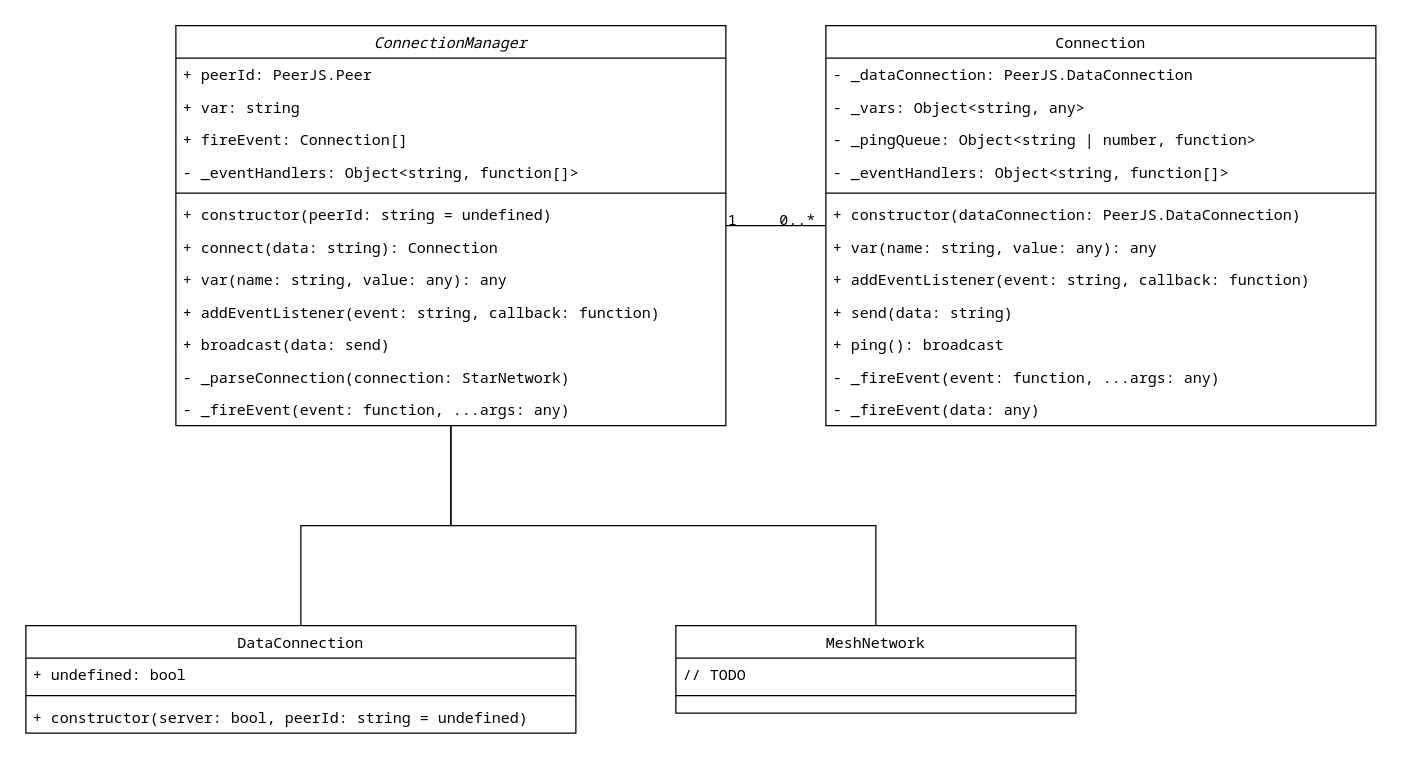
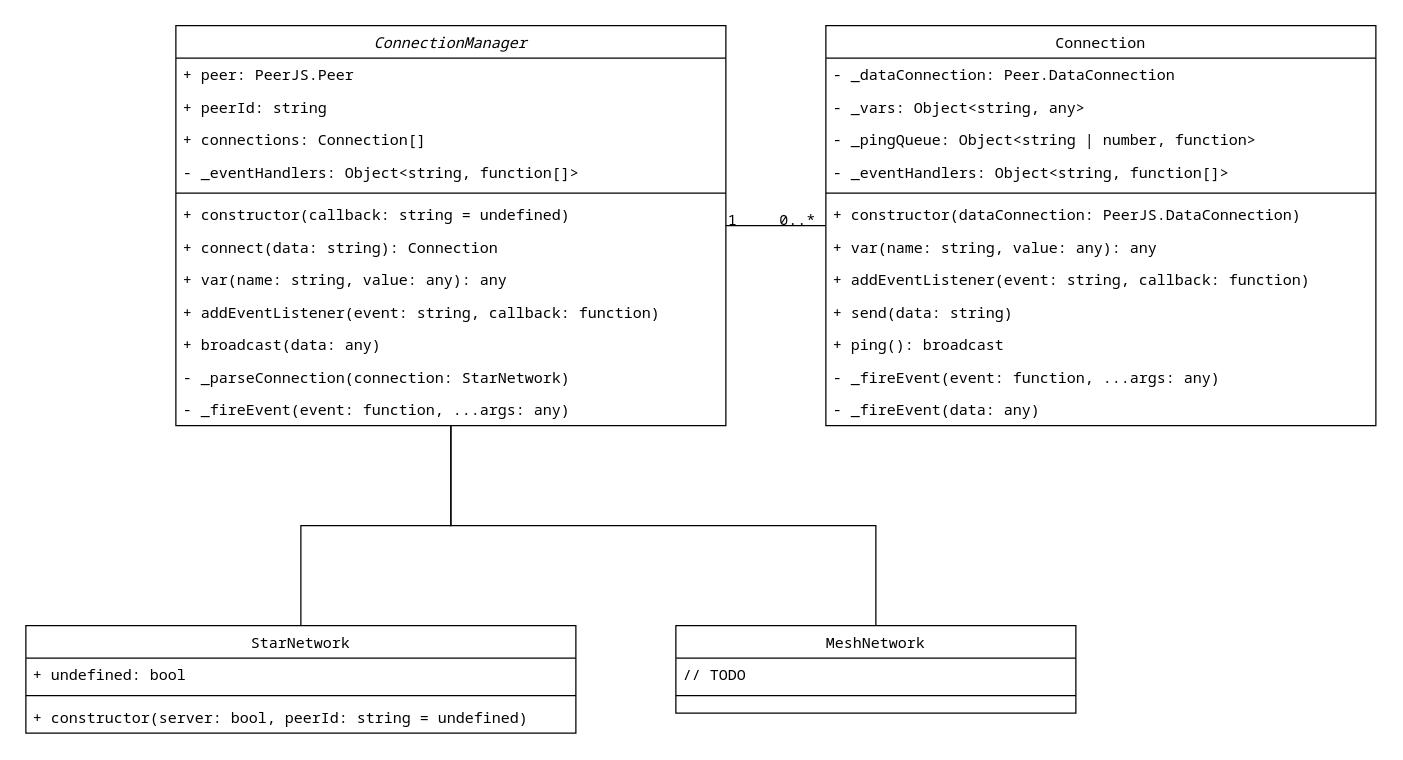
node "+ peerId: PeerJS.Peer": label "+ peerId: PeerJS.Peer" -> "+ peer: PeerJS.Peer"
node "- _dataConnection: PeerJS.DataConnection": label "- _dataConnection: PeerJS.DataConnection" -> "- _dataConnection: Peer.DataConnection"
node "+ var: string": label "+ var: string" -> "+ peerId: string"
node "+ fireEvent: Connection[]": label "+ fireEvent: Connection[]" -> "+ connections: Connection[]"
node "+ constructor(peerId: string = undefined)": label "+ constructor(peerId: string = undefined)" -> "+ constructor(callback: string = undefined)"
node "+ broadcast(data: send)": label "+ broadcast(data: send)" -> "+ broadcast(data: any)"
node "DataConnection": label "DataConnection" -> "StarNetwork"
